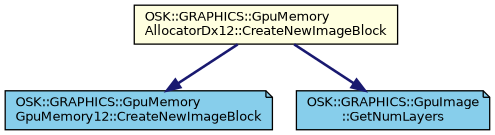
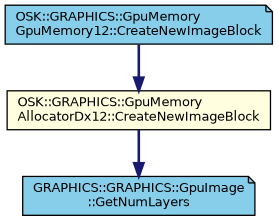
edge "OSK::GRAPHICS::GpuMemory AllocatorDx12::CreateNewImageBlock" -> "OSK::GRAPHICS::GpuMemory GpuMemory12::CreateNewImageBlock": reversed
node "OSK::GRAPHICS::GpuImage ::GetNumLayers": label "OSK::GRAPHICS::GpuImage ::GetNumLayers" -> "GRAPHICS::GRAPHICS::GpuImage ::GetNumLayers"
